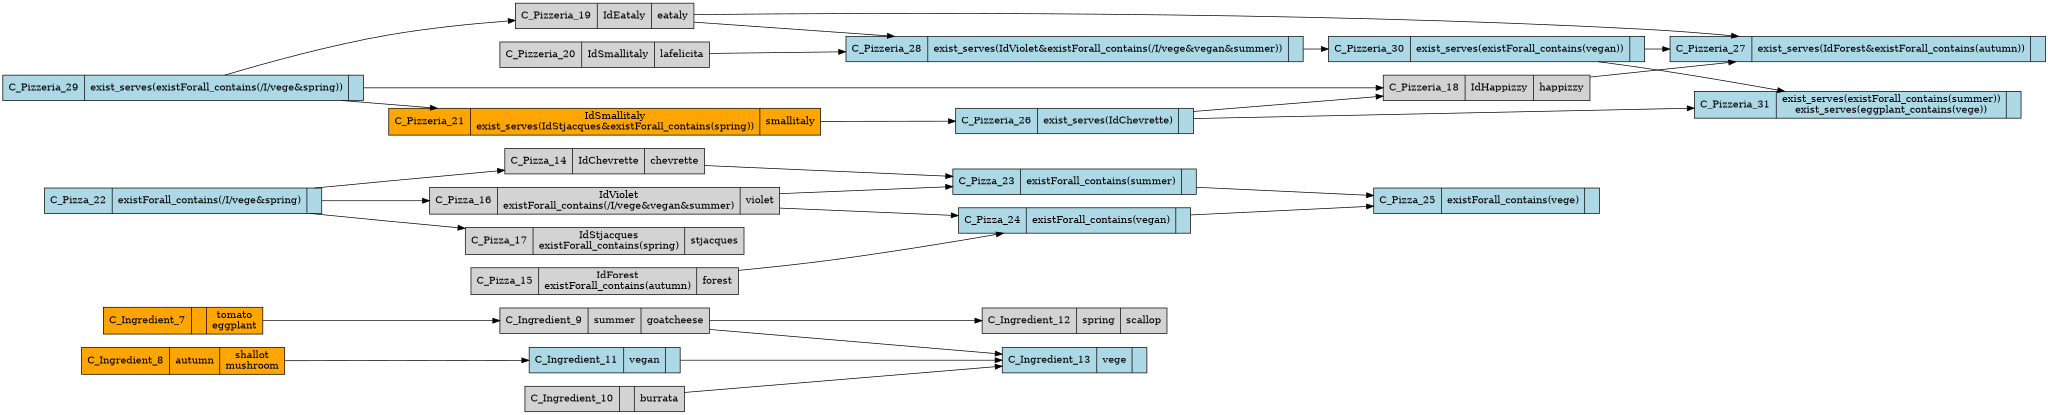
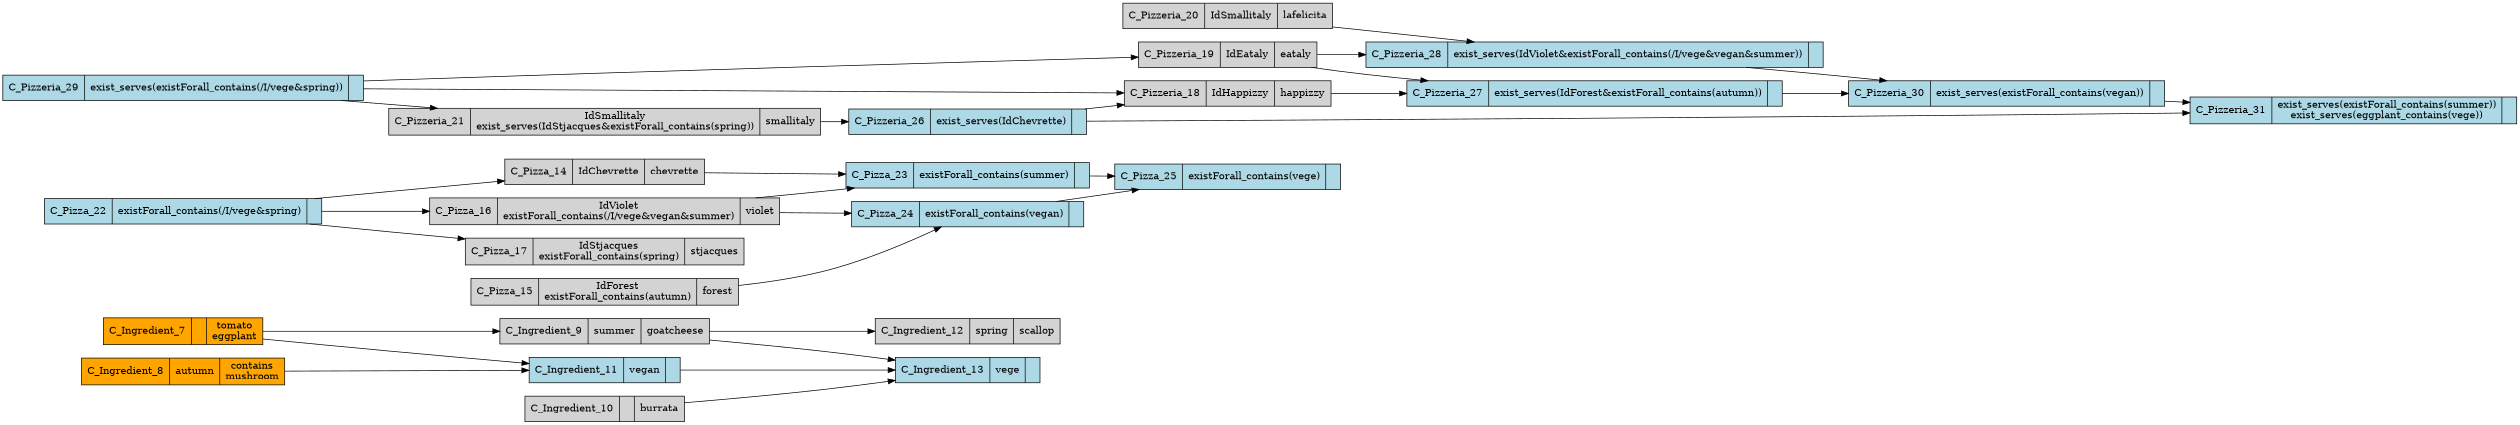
edge "C_Pizzeria_30" -> "C_Pizzeria_27": reversed
node "C_Pizzeria_21": fillcolor orange -> lightgrey
edge "C_Ingredient_7" -> "C_Ingredient_11": added
node "C_Ingredient_8": text "shallot" -> "contains"
